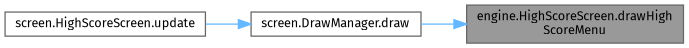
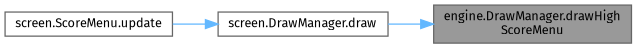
node "screen.HighScoreScreen.update": label "screen.HighScoreScreen.update" -> "screen.ScoreMenu.update"
node "engine.HighScoreScreen.drawHigh ScoreMenu": label "engine.HighScoreScreen.drawHigh ScoreMenu" -> "engine.DrawManager.drawHigh ScoreMenu"
